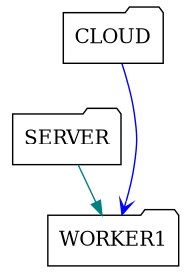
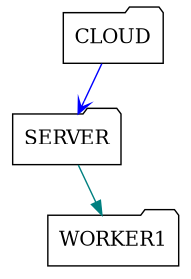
edge "CLOUD" -> "WORKER1": now "CLOUD" -> "SERVER"
